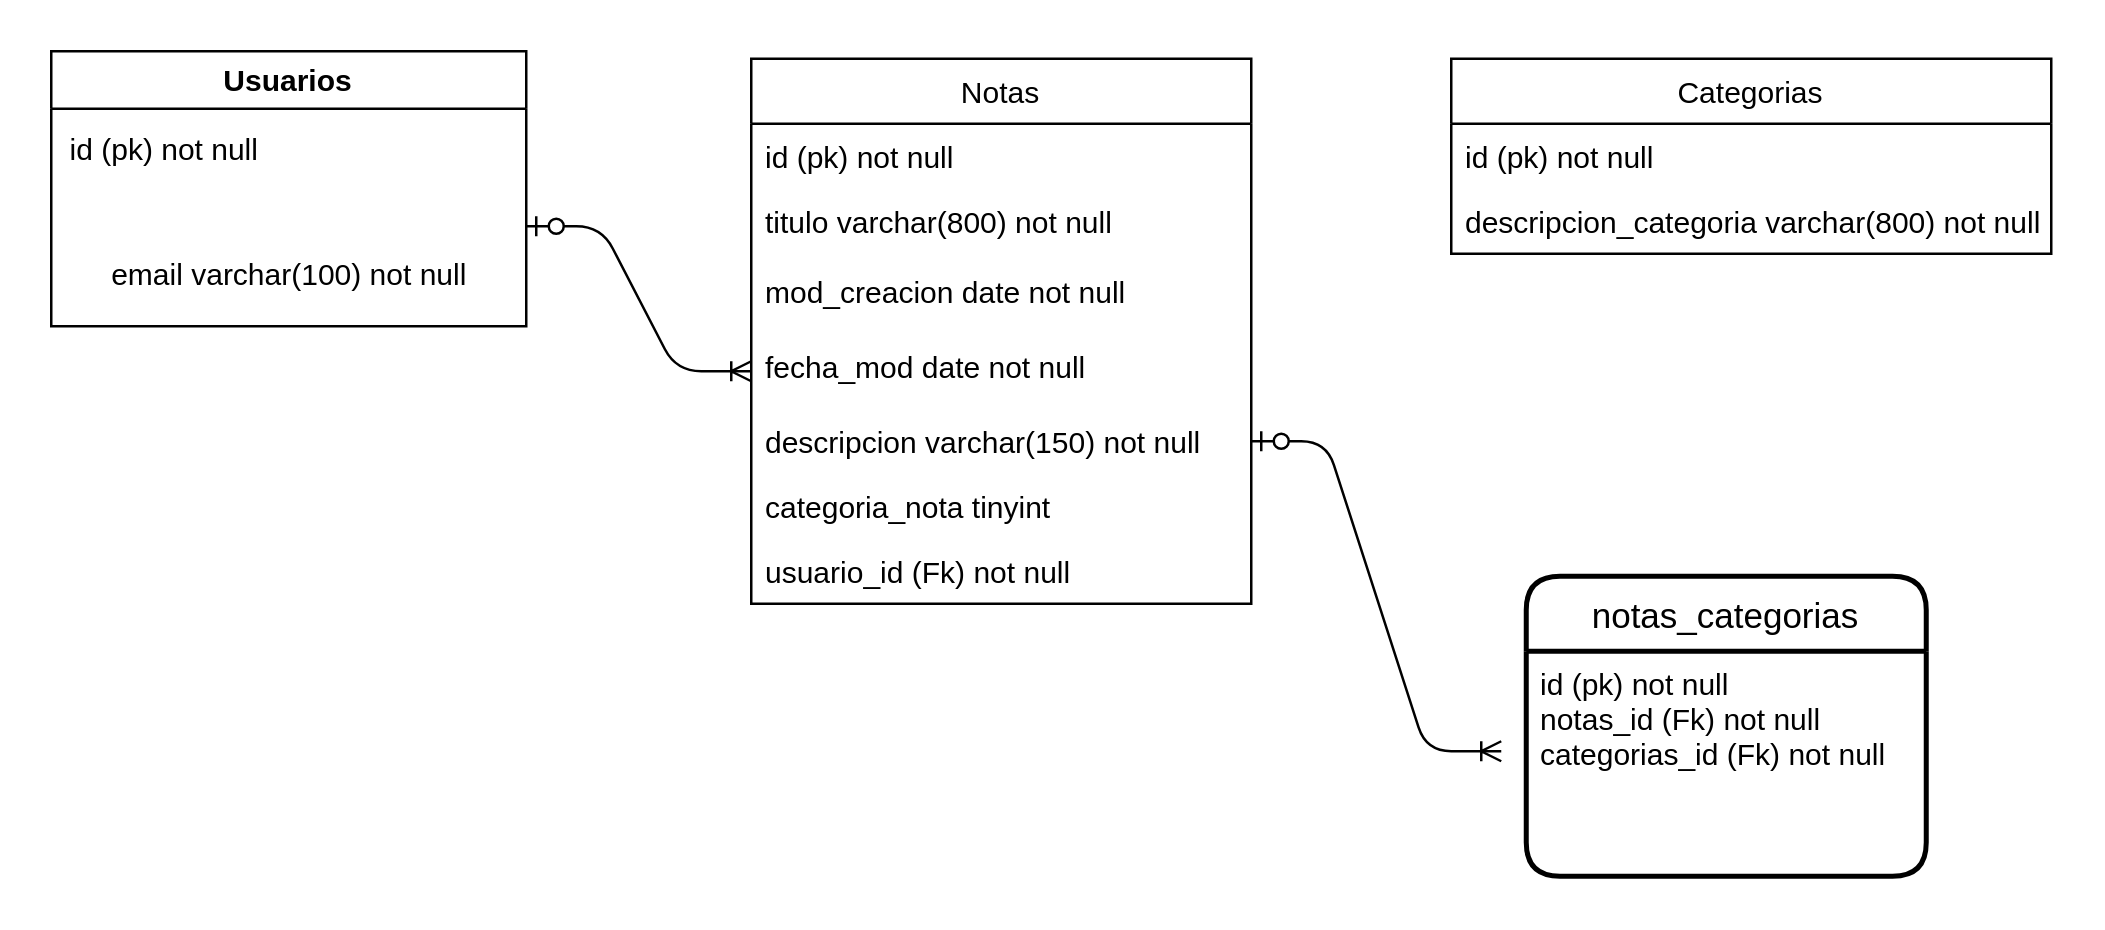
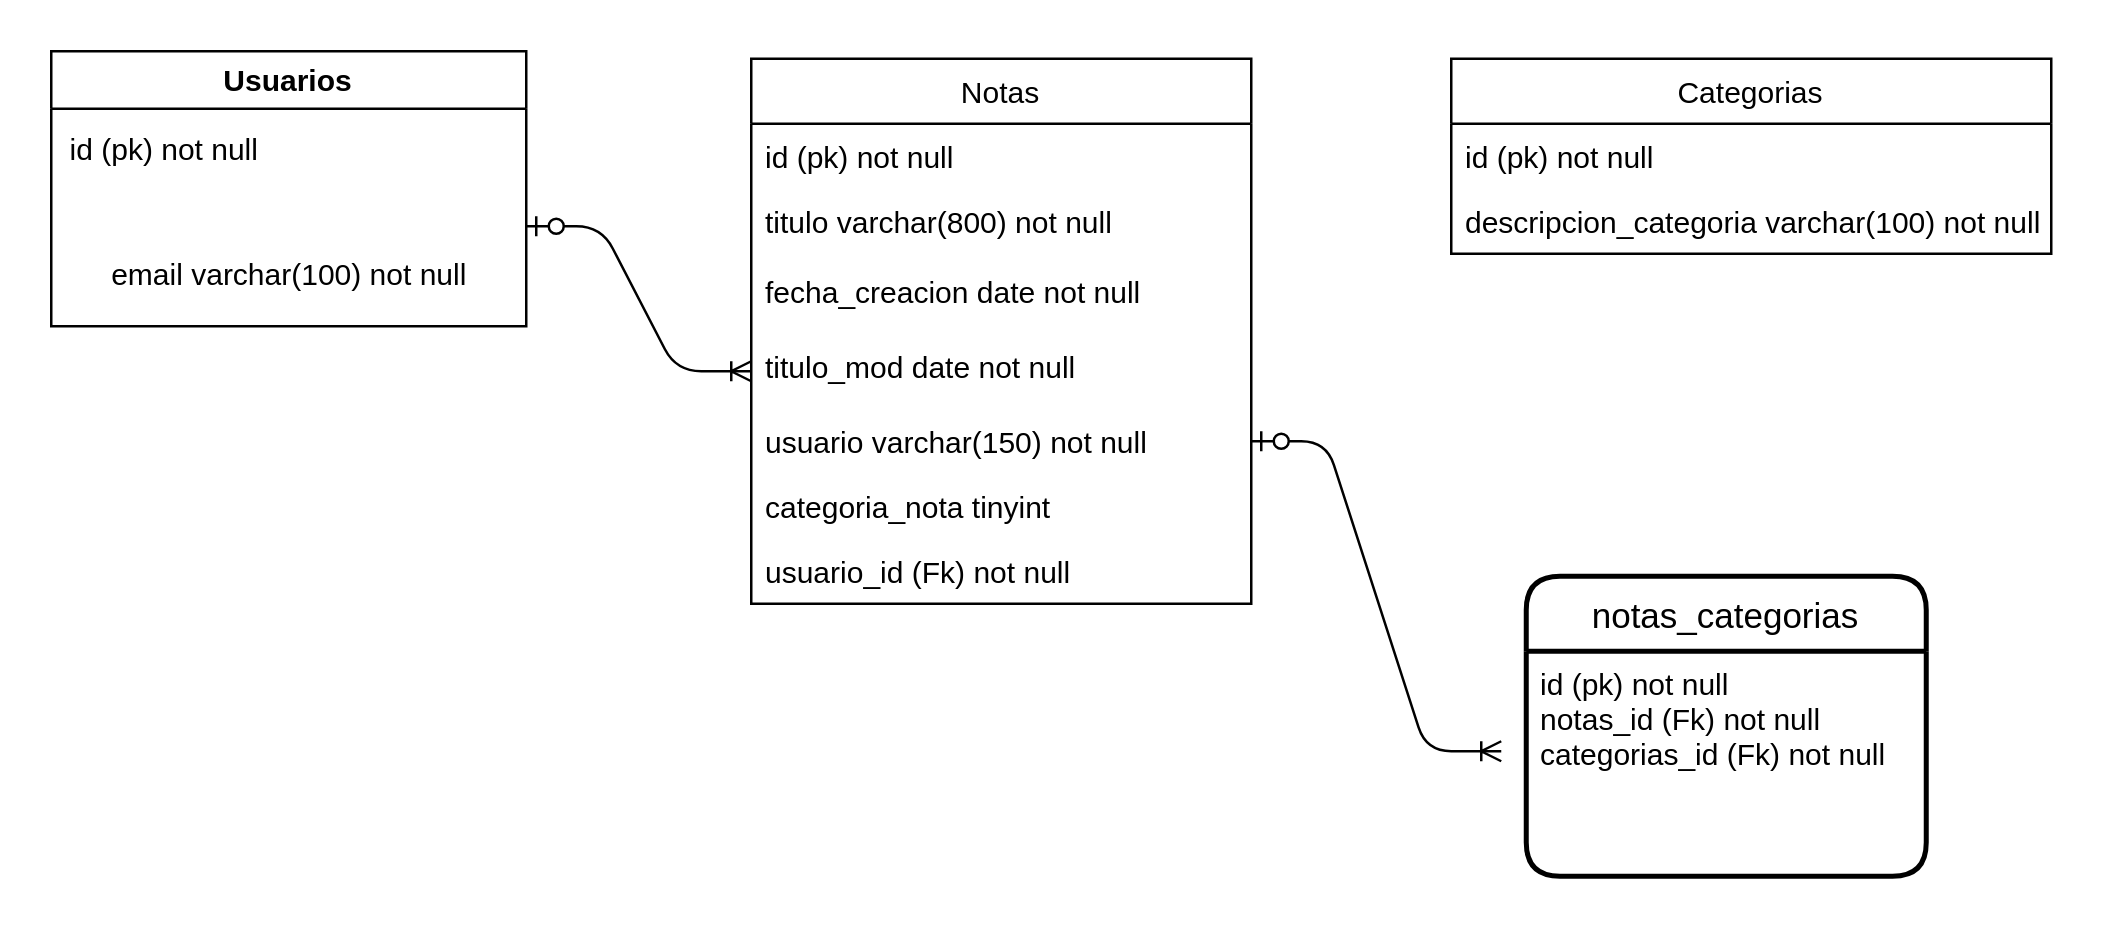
node "descripcion_categoria varchar(800) not null": label "descripcion_categoria varchar(800) not null" -> "descripcion_categoria varchar(100) not null"
node "mod_creacion date not null": label "mod_creacion date not null" -> "fecha_creacion date not null"
node "fecha_mod date not null": label "fecha_mod date not null" -> "titulo_mod date not null"
node "descripcion varchar(150) not null": label "descripcion varchar(150) not null" -> "usuario varchar(150) not null"
